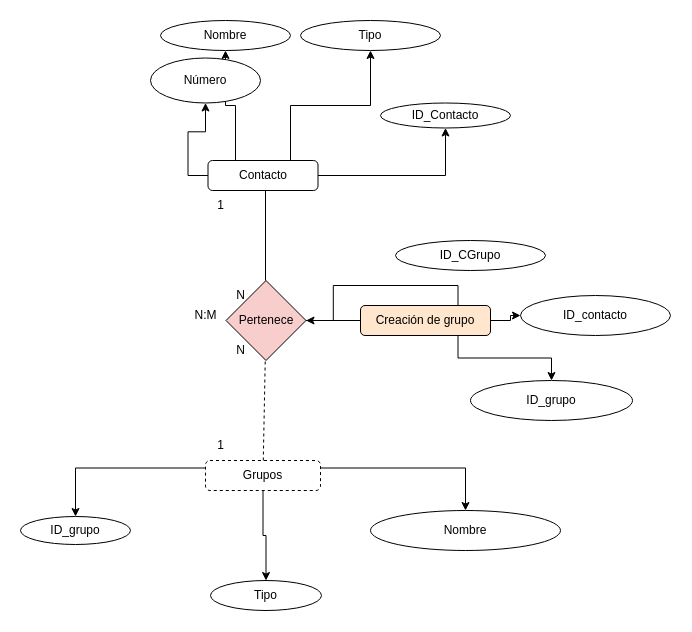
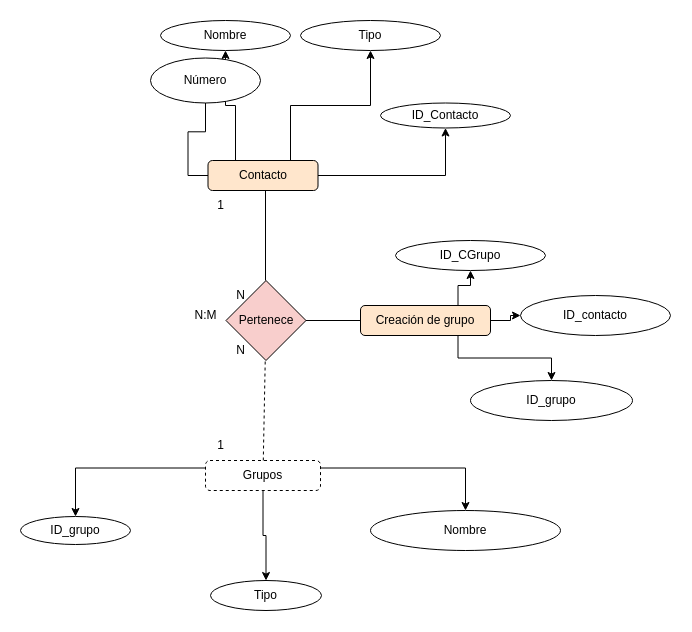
edge "Contacto" -> "Número": arrowhead classic -> none
node "Contacto": fillcolor #ffffff -> #ffe6cc
edge "Creación de grupo" -> "Pertenece": now "Creación de grupo" -> "ID_CGrupo"
